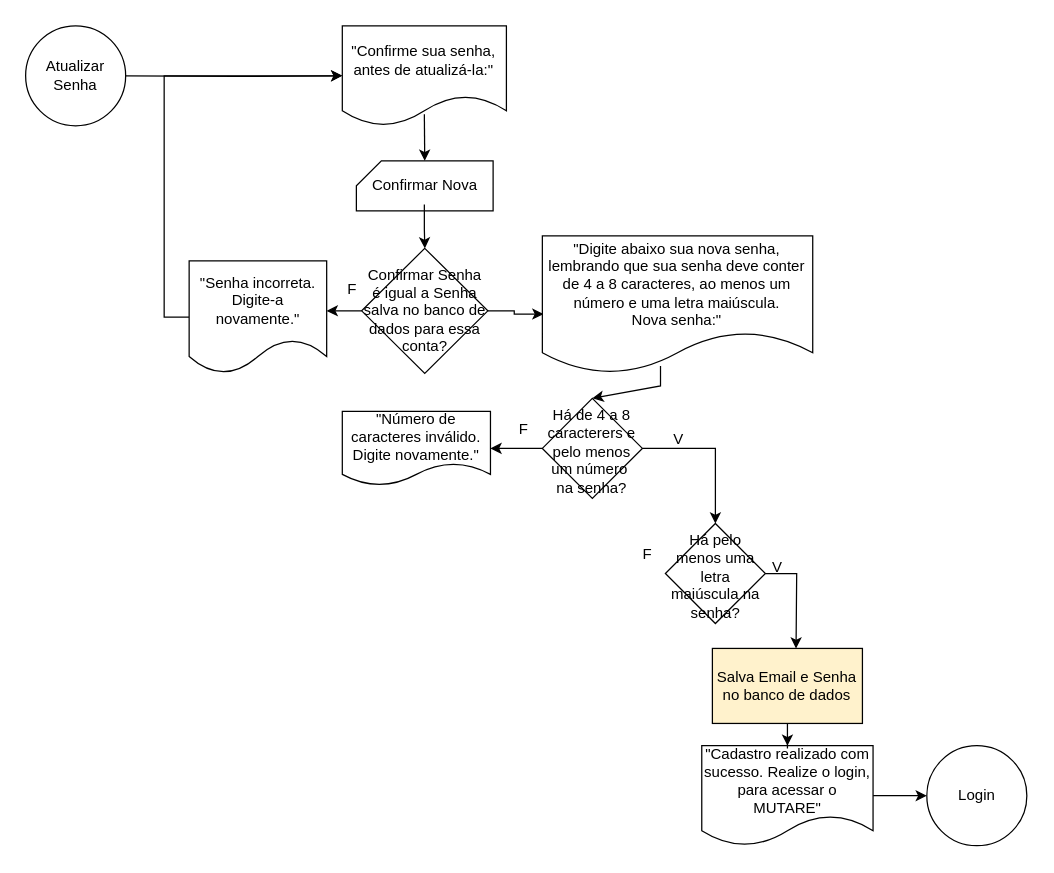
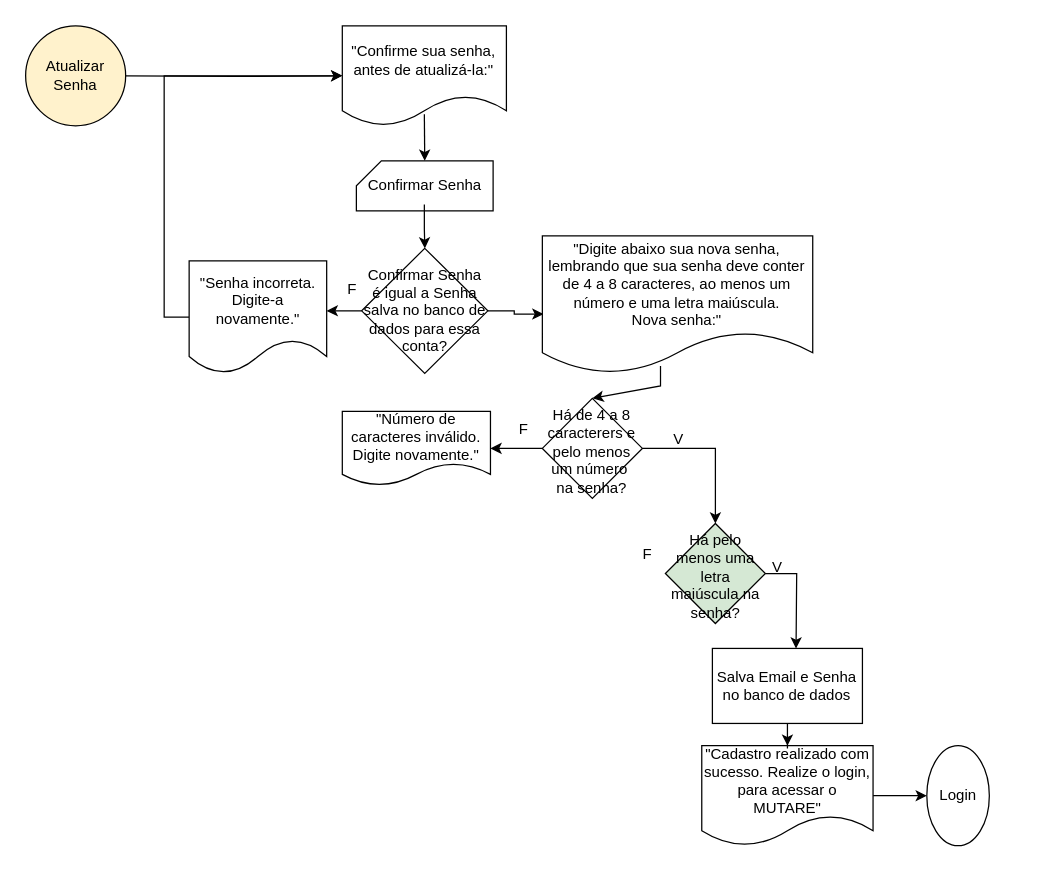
node "Atualizar Senha": fillcolor #ffffff -> #fff2cc
node "Confirmar Nova": label "Confirmar Nova" -> "Confirmar Senha"
node "Há pelo menos uma letra maiúscula na senha?": fillcolor #ffffff -> #d5e8d4
node "Salva Email e Senha no banco de dados": fillcolor #fff2cc -> #ffffff
node "Login": size 100x100 -> 63x100
